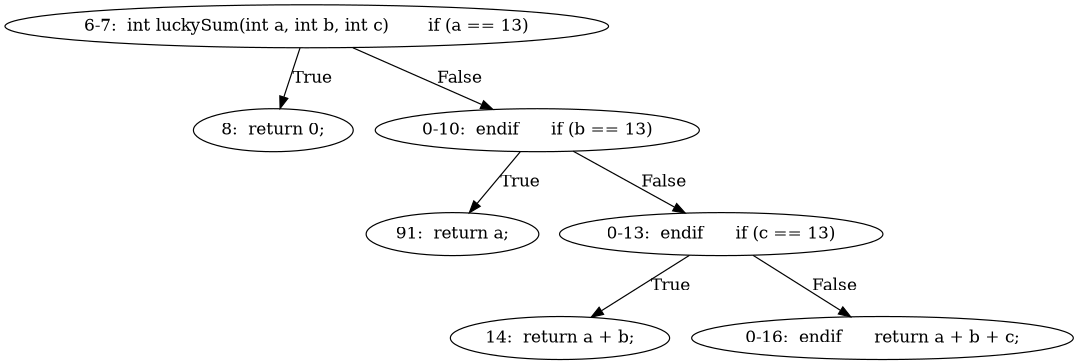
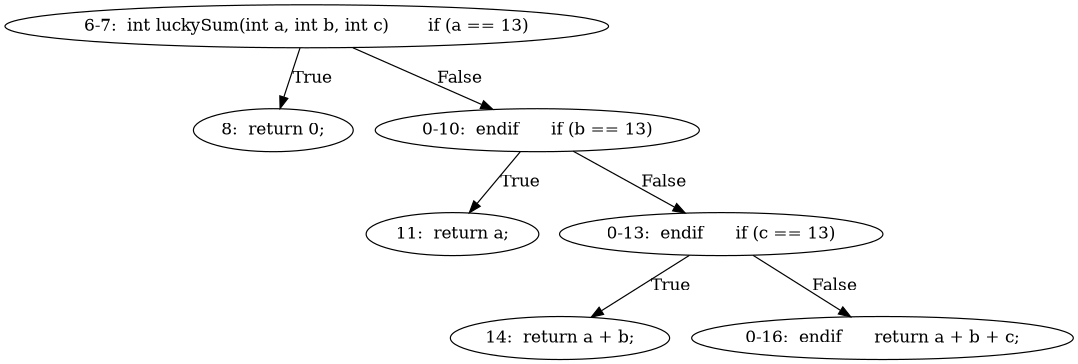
node "91:  return a;": label "91:  return a;" -> "11:  return a;"
